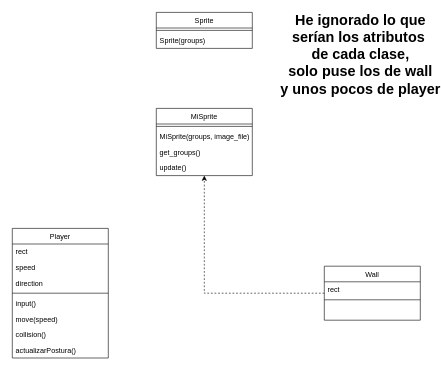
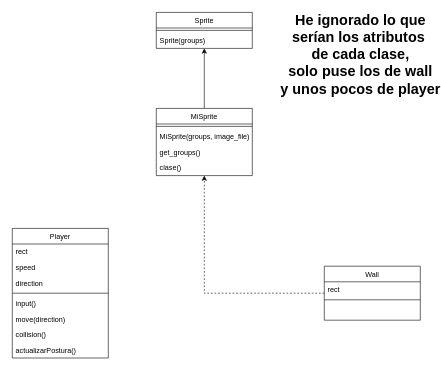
edge "MiSprite" -> "Sprite": added
node "update()": label "update()" -> "clase()"
node "move(speed)": label "move(speed)" -> "move(direction)"
